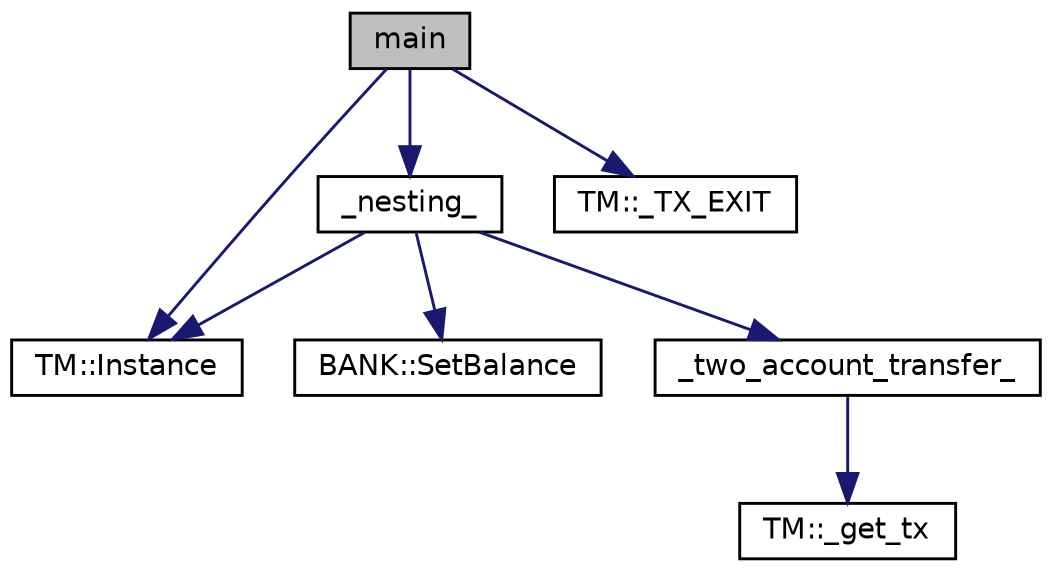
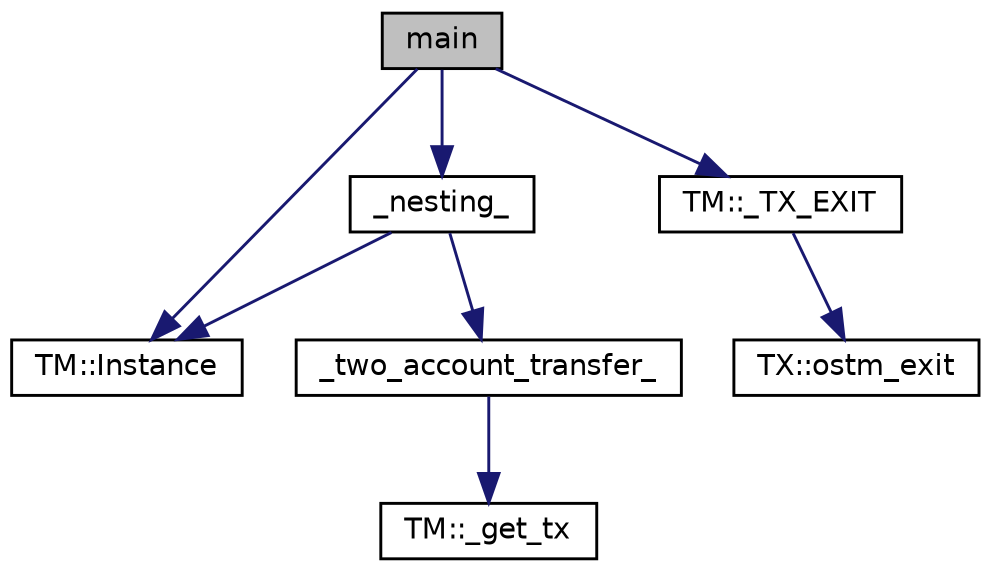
node "BANK::SetBalance": removed
node "TX::ostm_exit": added
